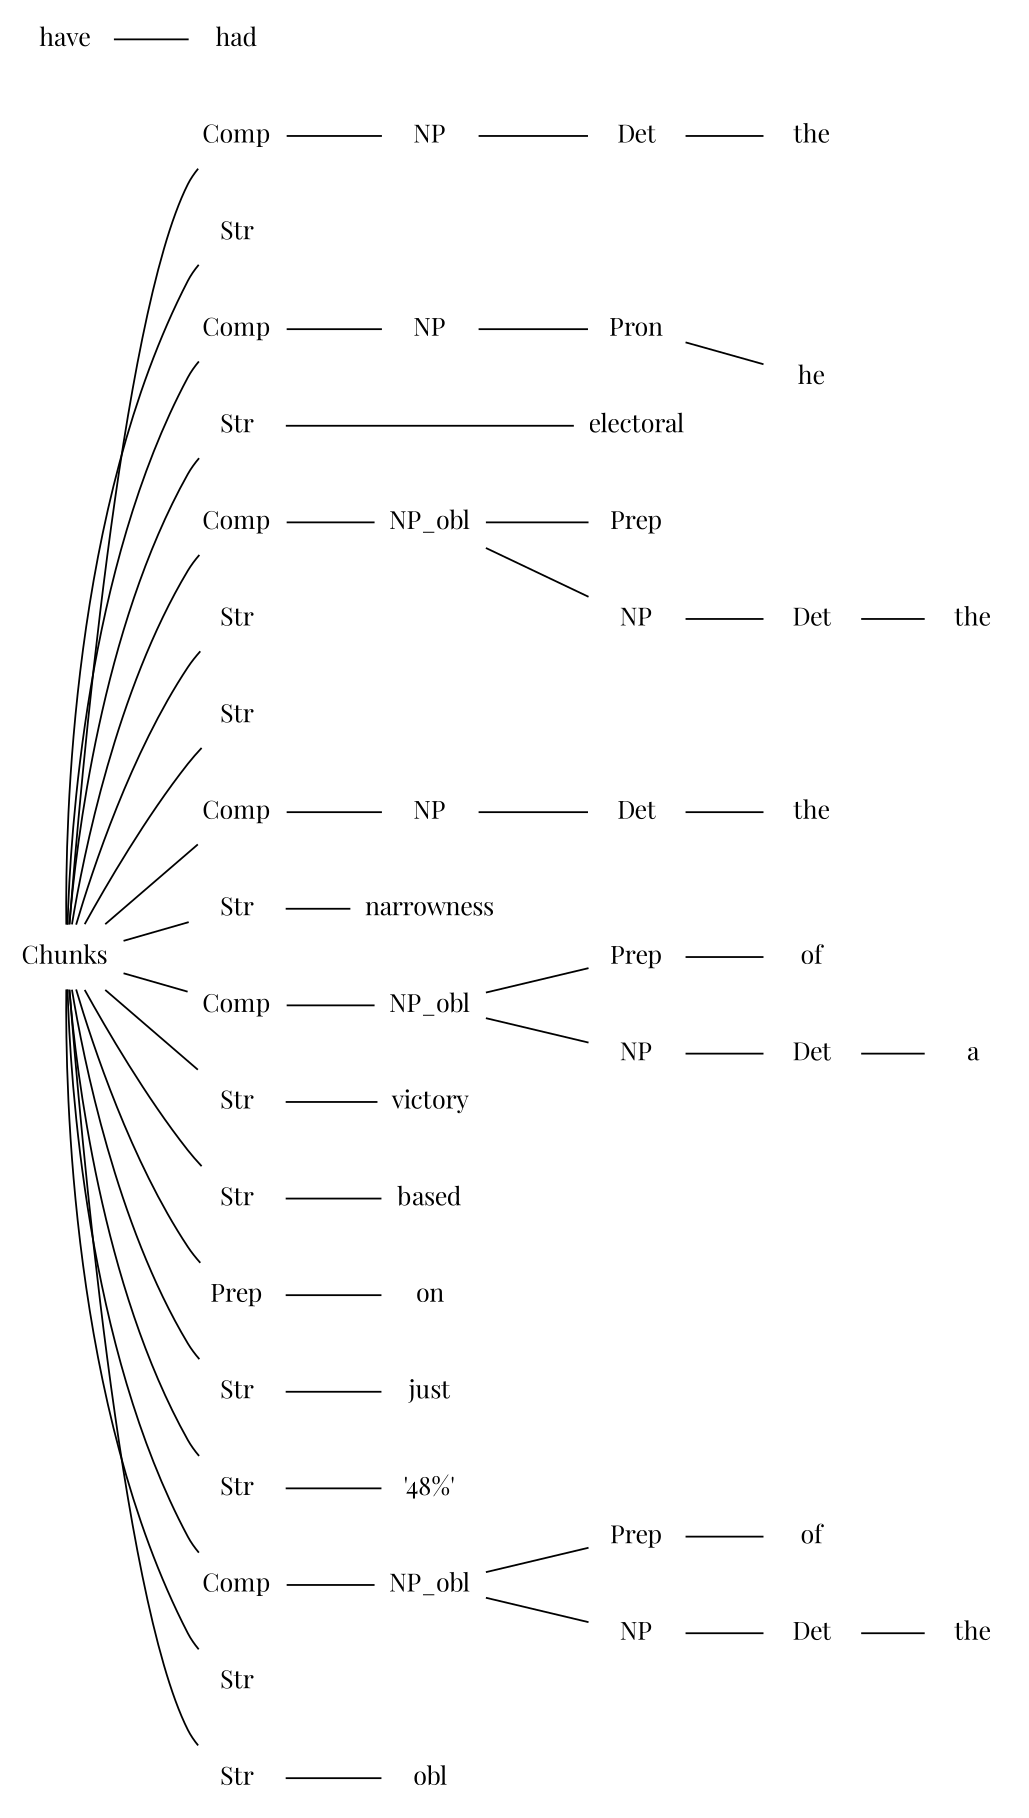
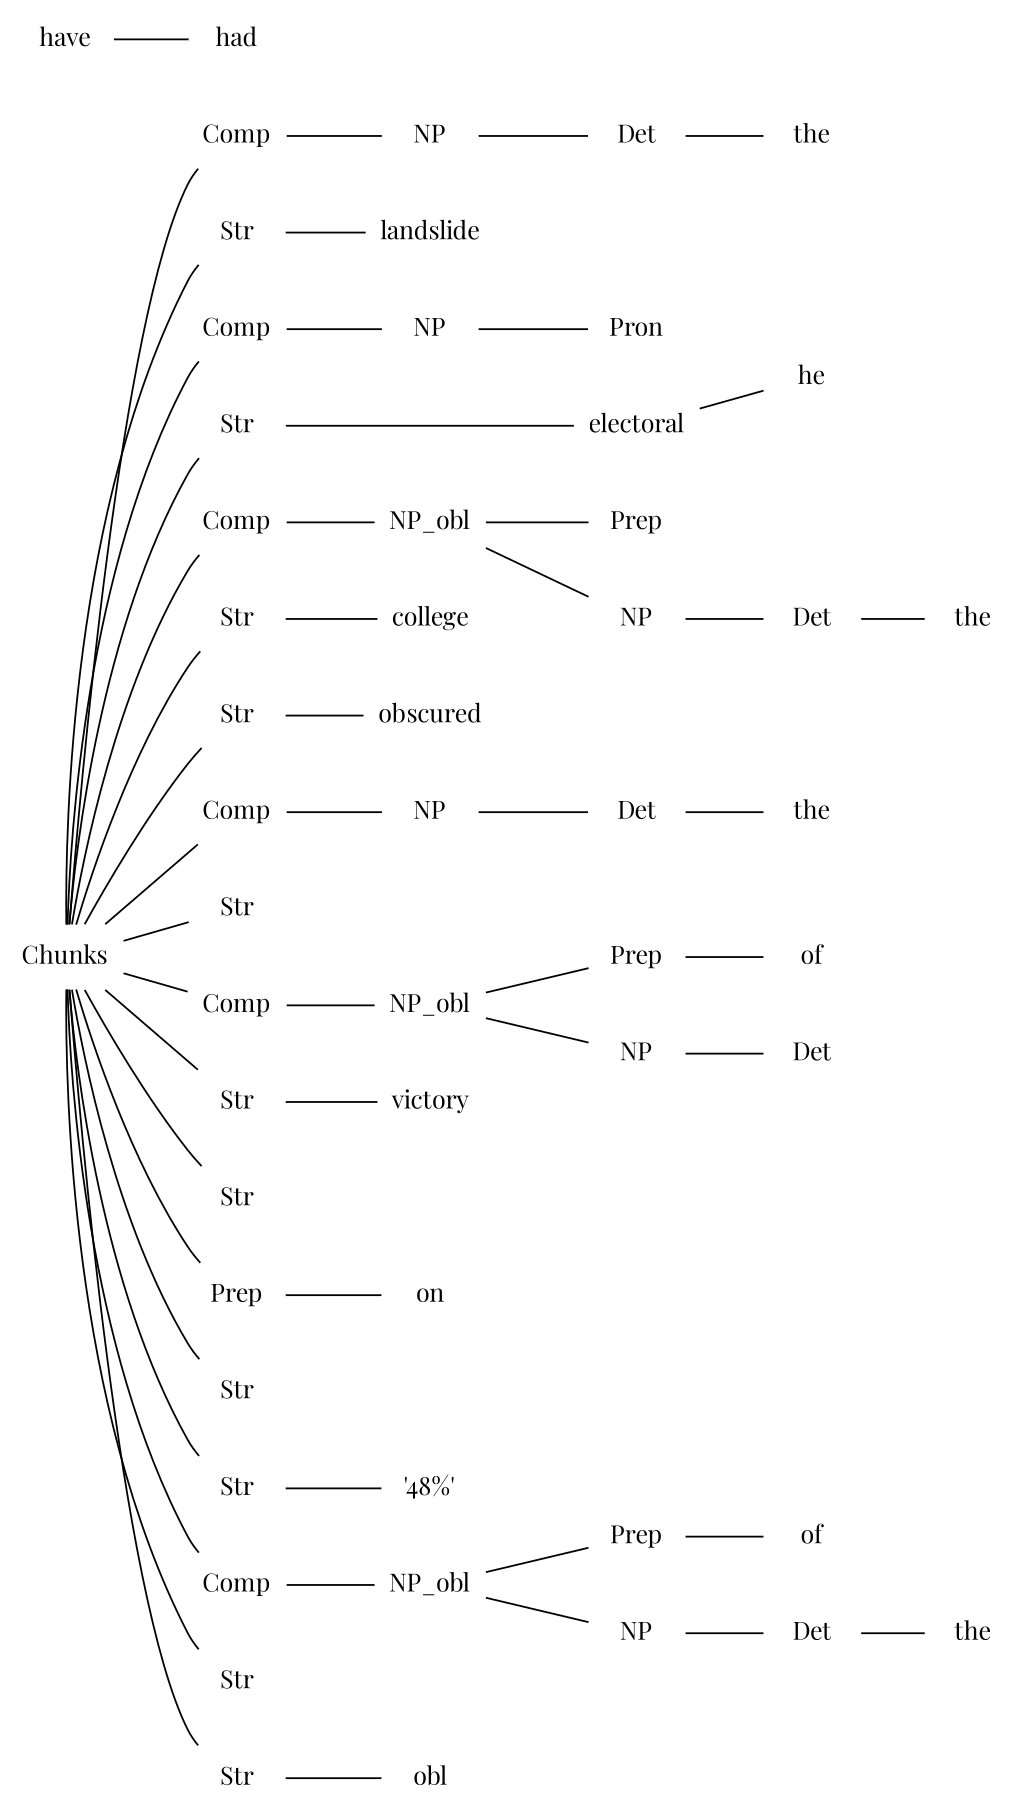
node "landslide": added
edge "Pron" -- "he": now "electoral" -- "he"
node "college": added
node "obscured": added
node "narrowness": removed
node "a": removed
node "based": removed
node "just": removed
